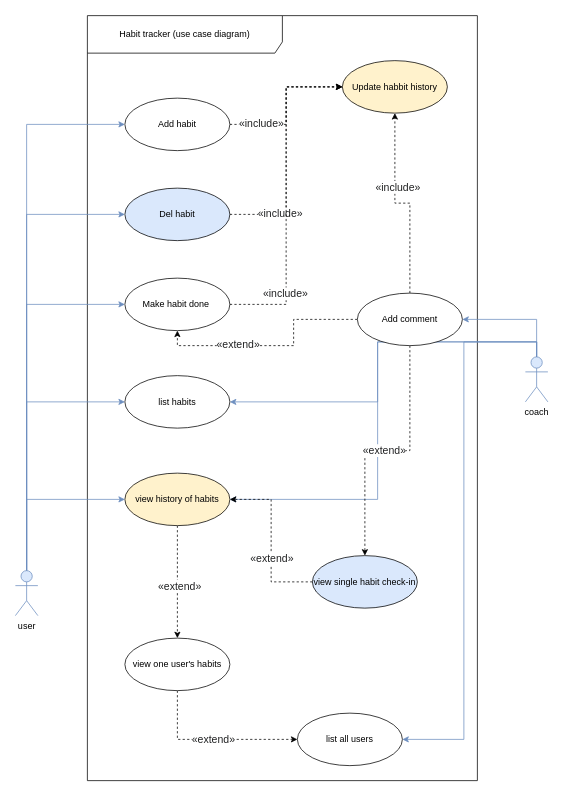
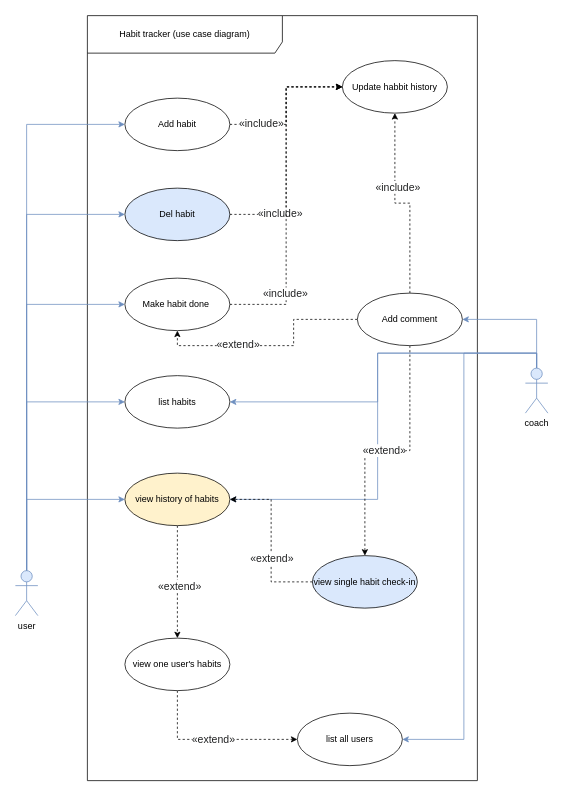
node "Update habbit history": fillcolor #fff2cc -> #ffffff
node "coach": moved (537, 379) -> (537, 390)
